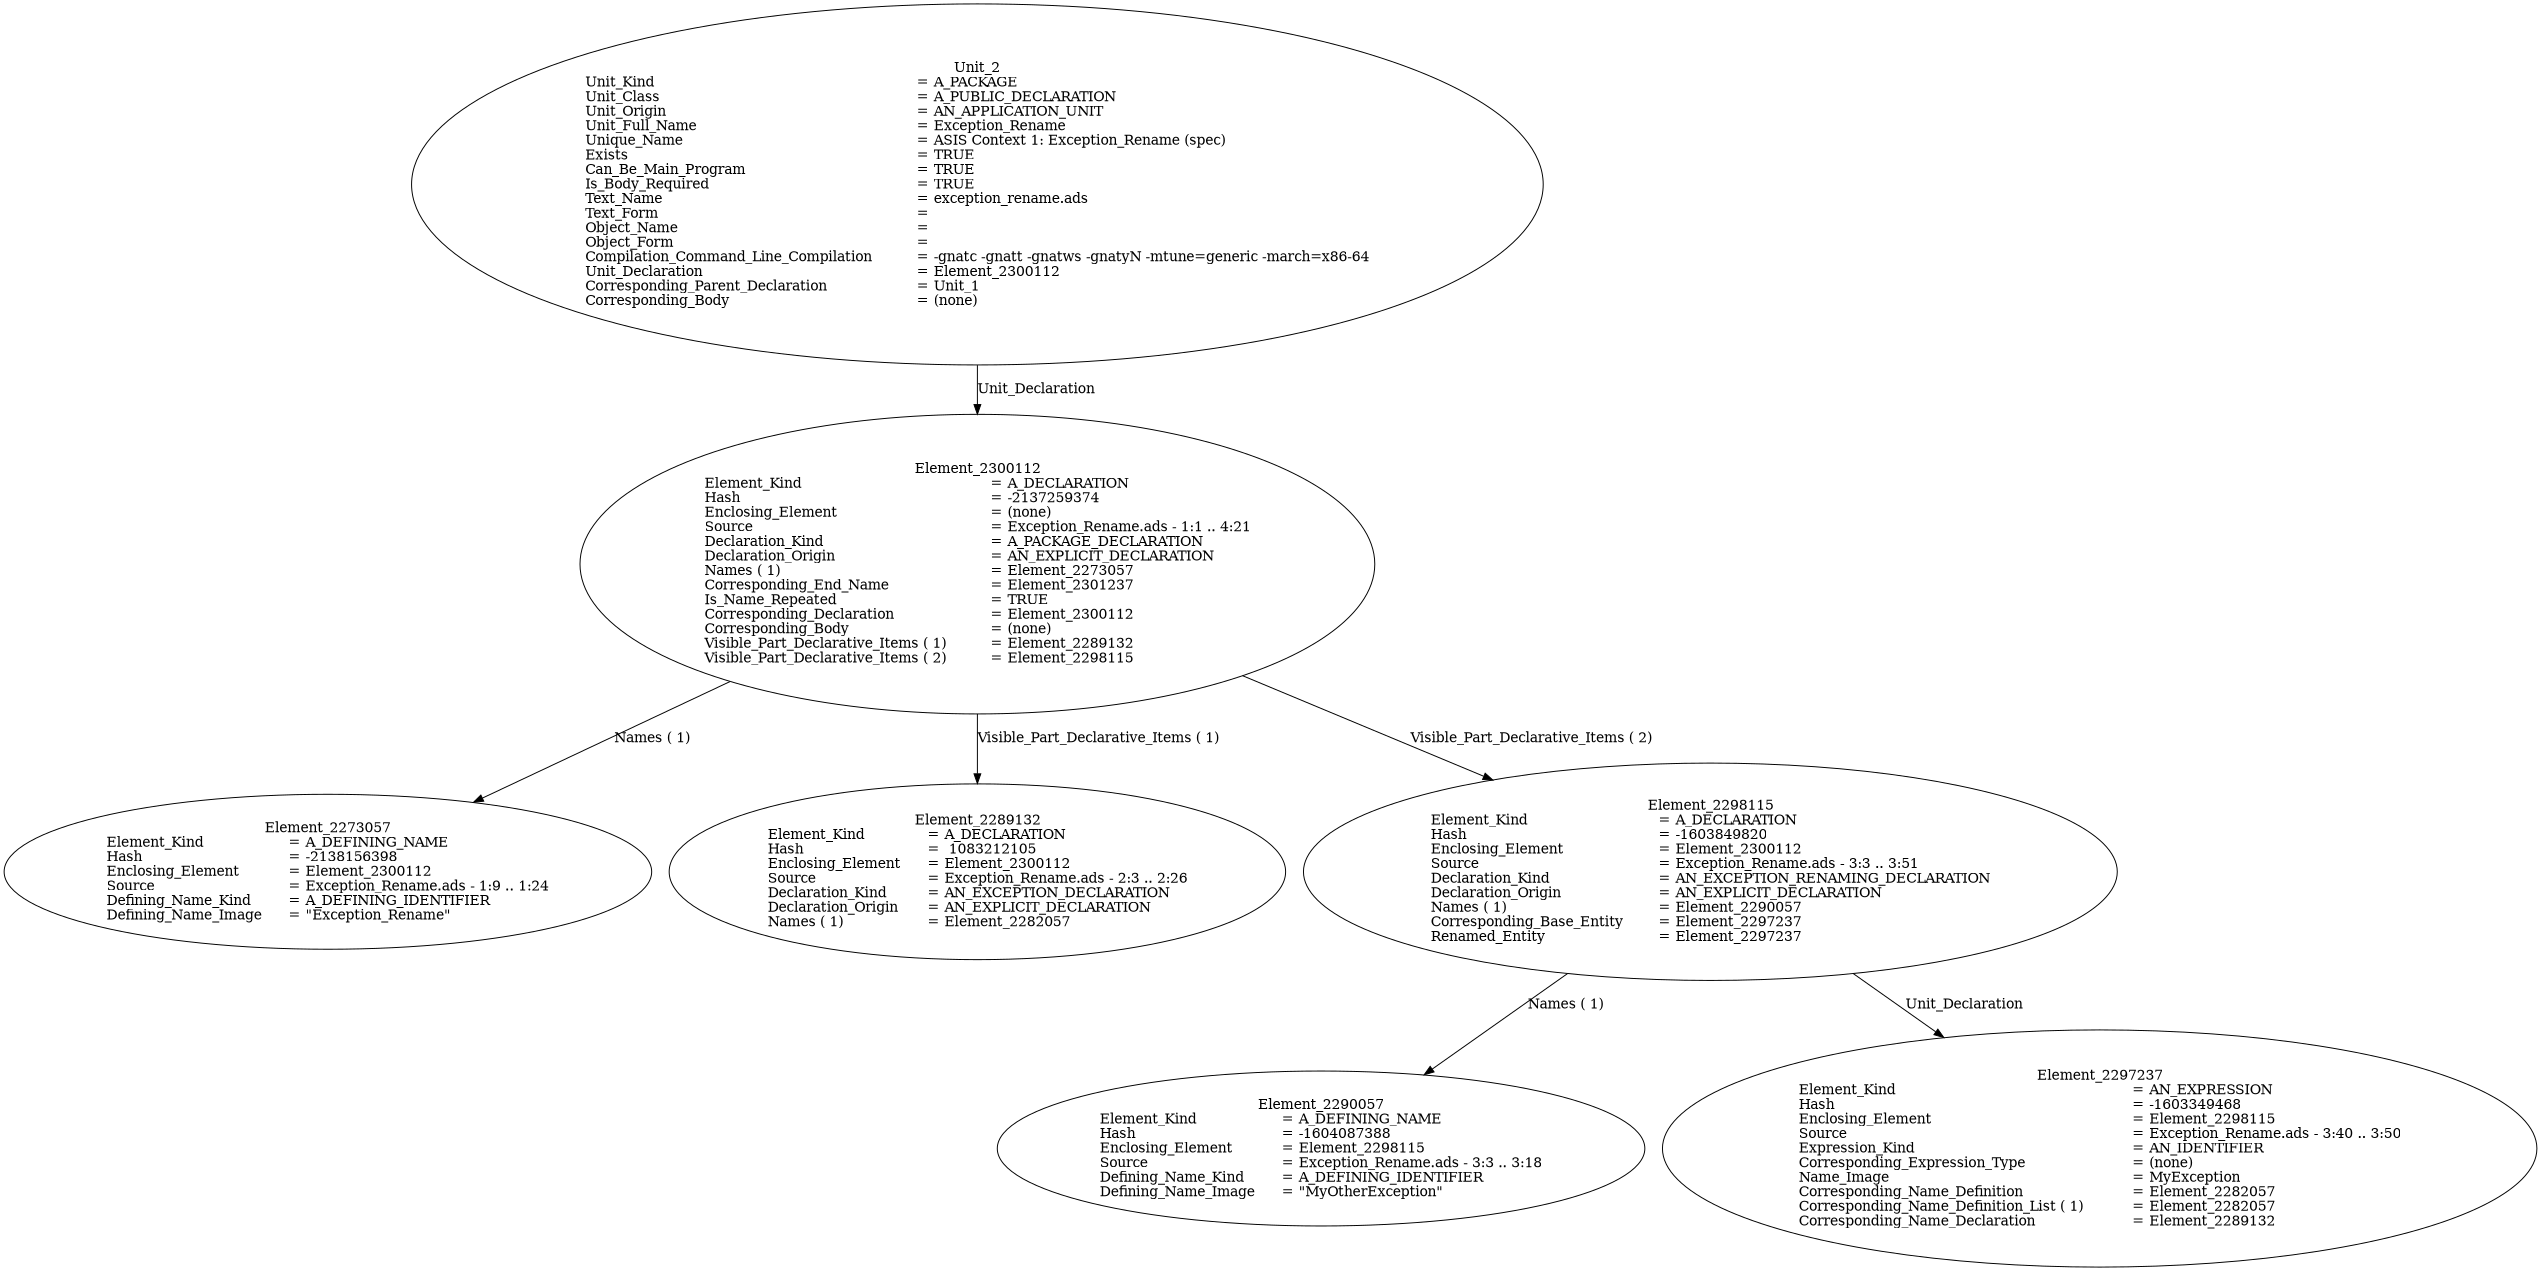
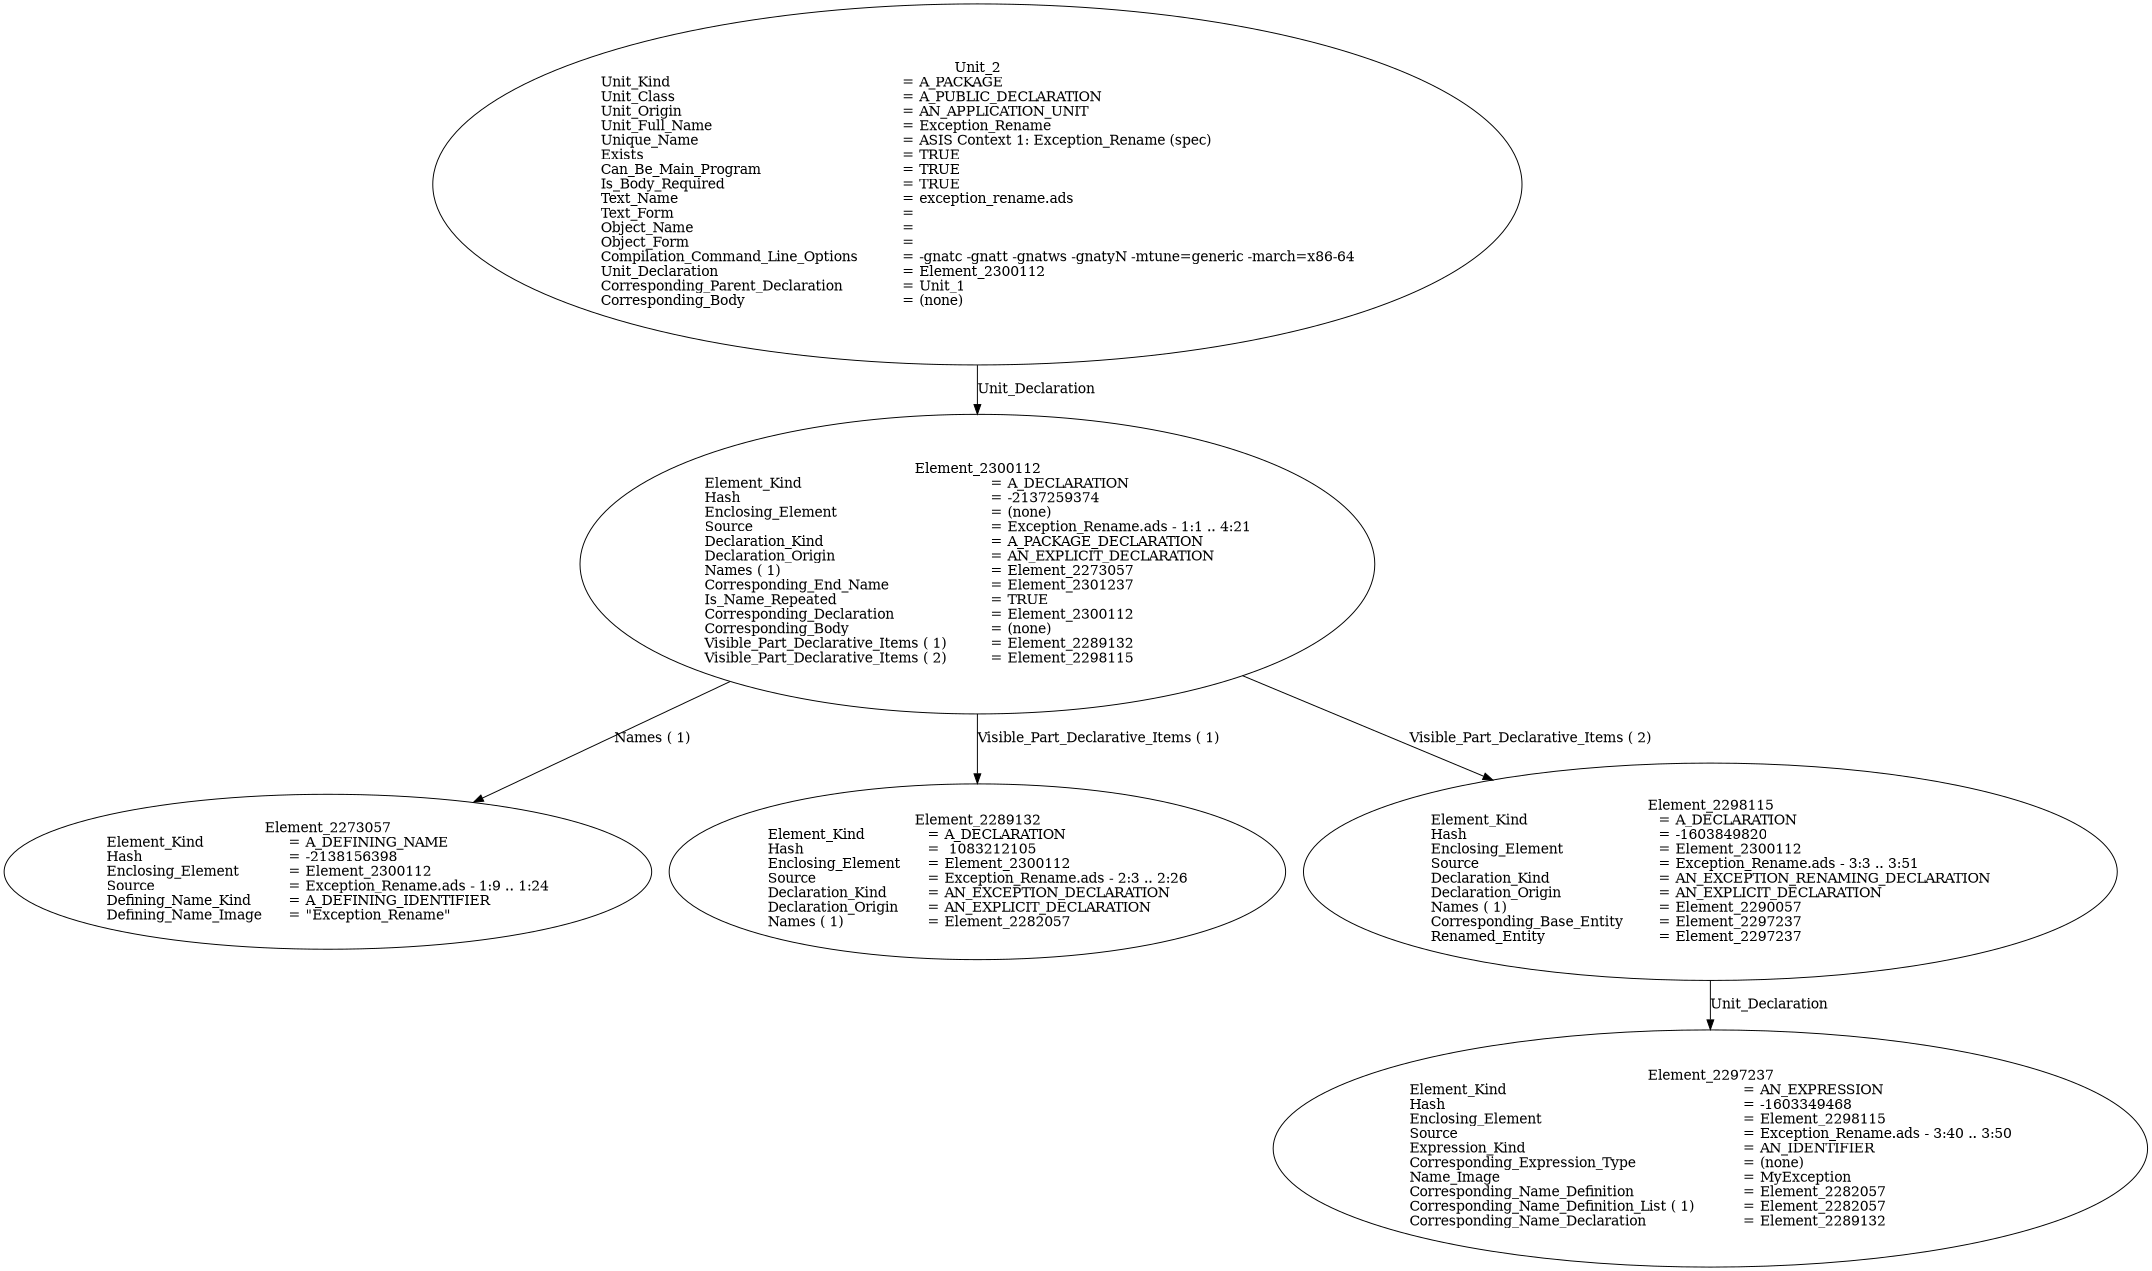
node "Unit_2": text "Compilation_Command_Line_Compilation" -> "Compilation_Command_Line_Options"
node "Element_2290057": removed
